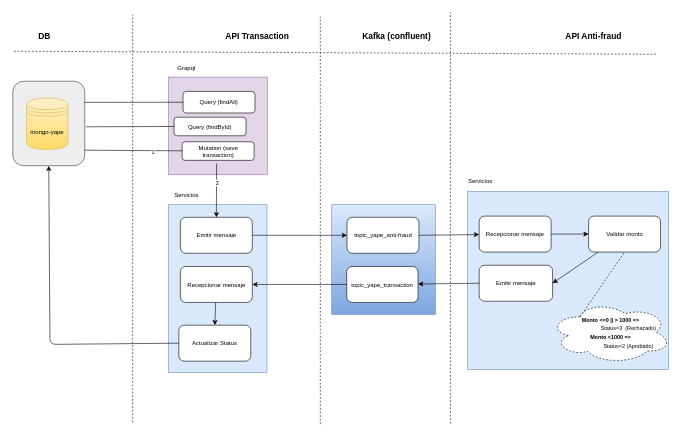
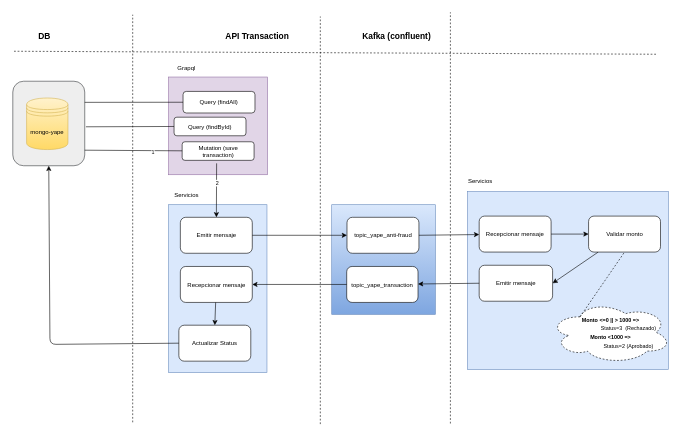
node "API Anti-fraud": removed
